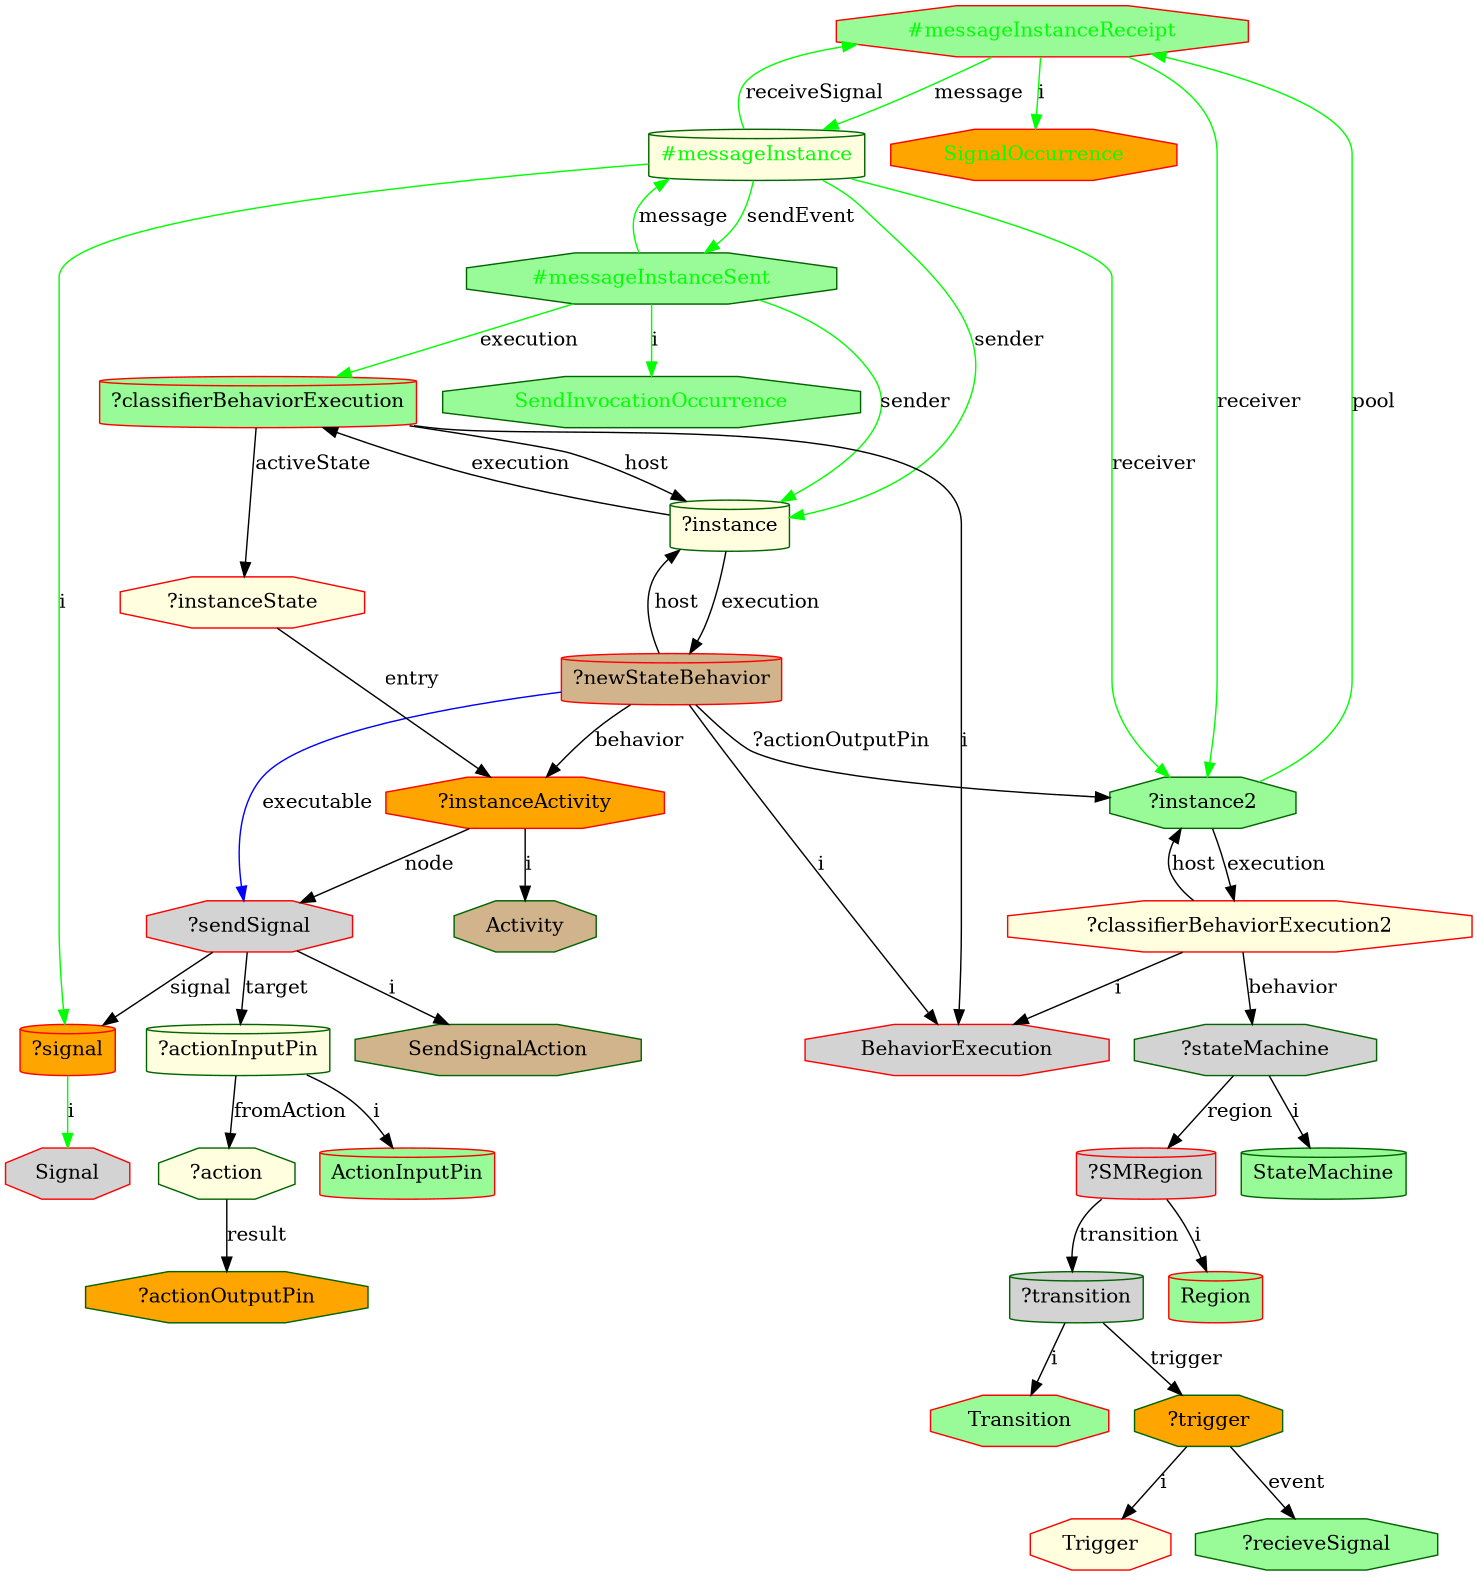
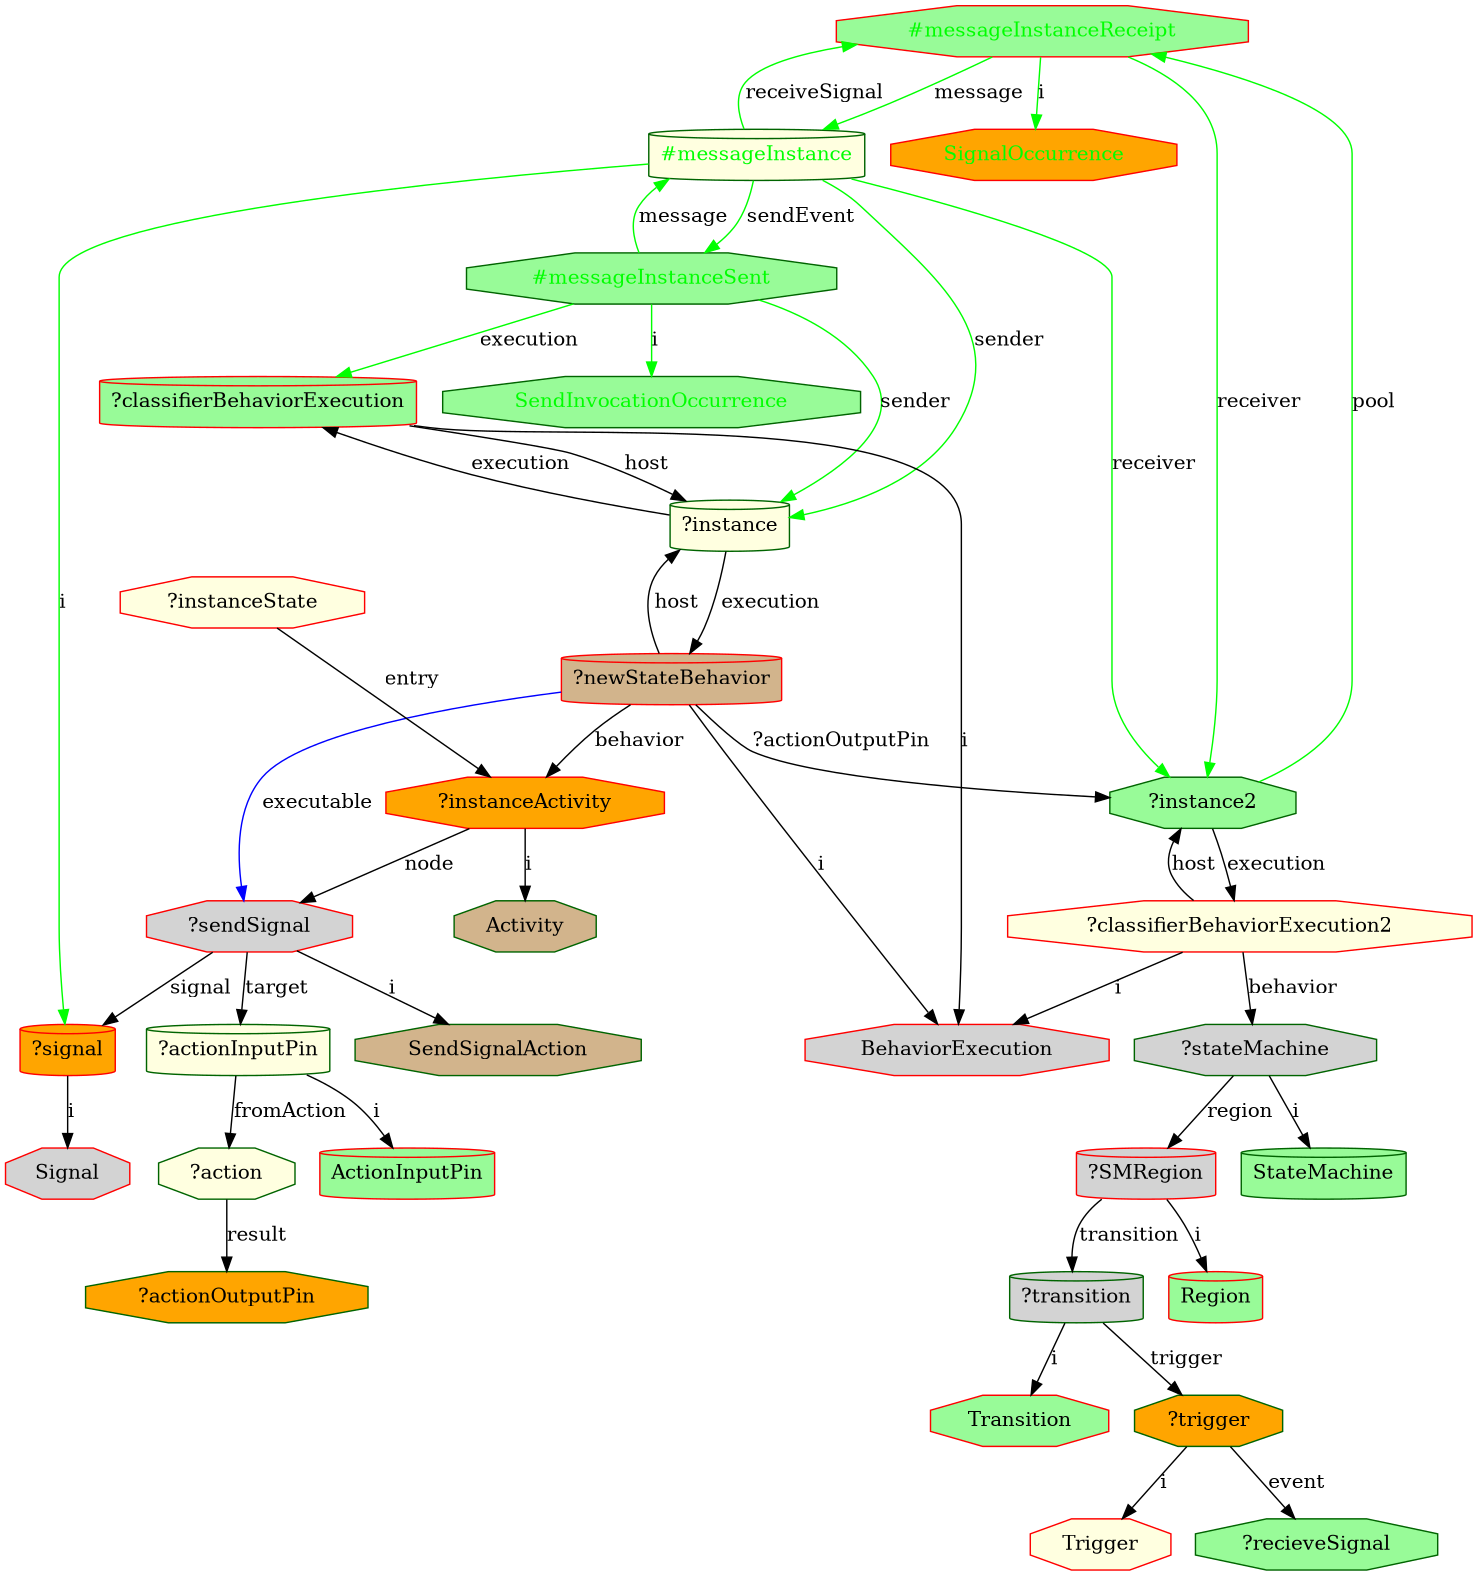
edge "?classifierBehaviorExecution" -> "?instanceState": removed, label "activeState"
edge "?signal" -> "Signal": color green -> black
